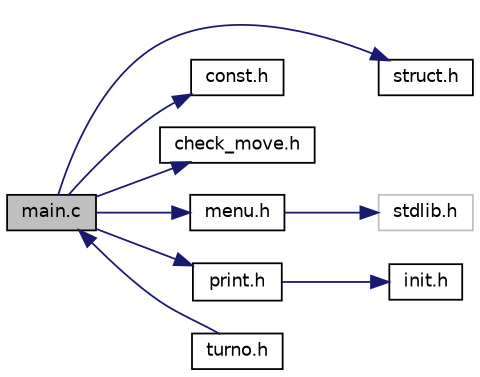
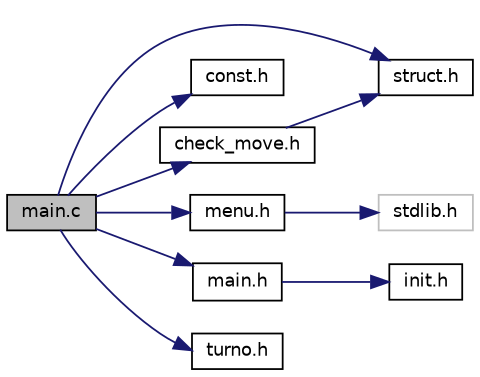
edge "check_move.h" -> "struct.h": added
node "print.h": label "print.h" -> "main.h"
edge "turno.h" -> "main.c": reversed
